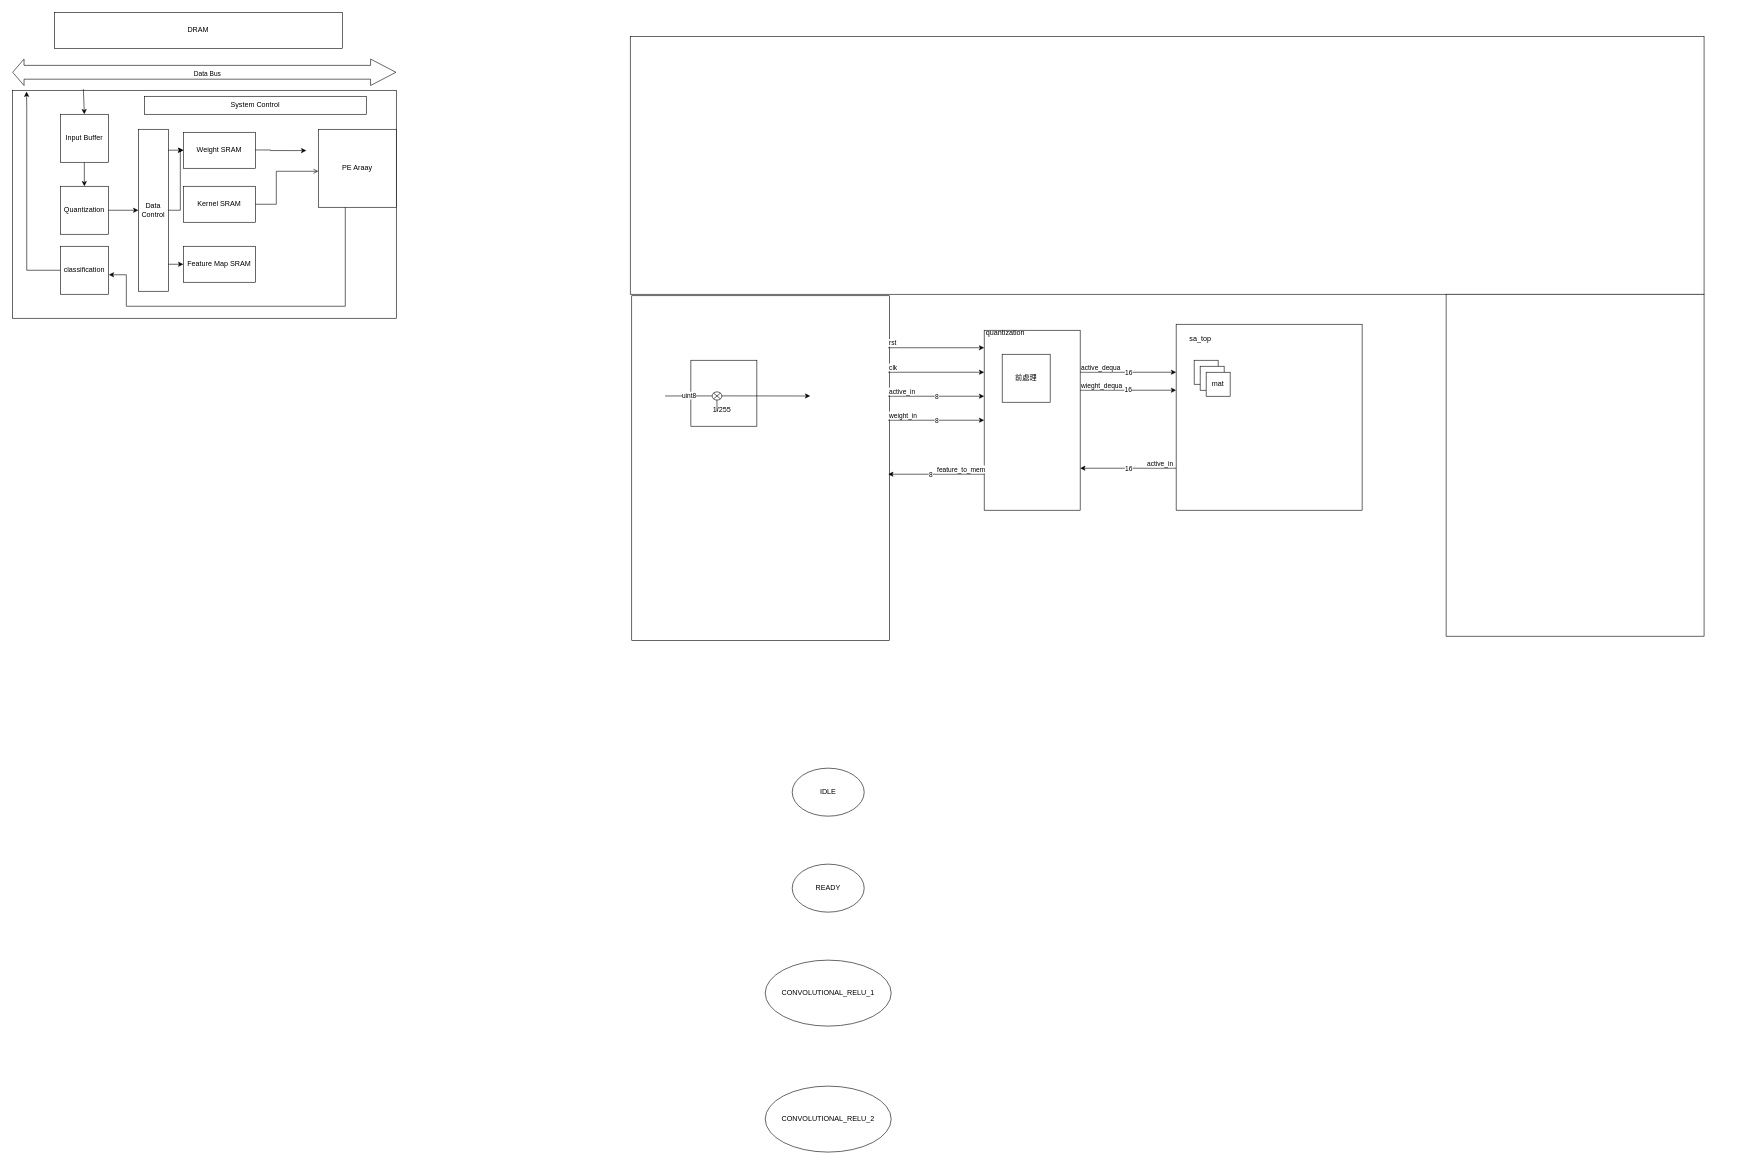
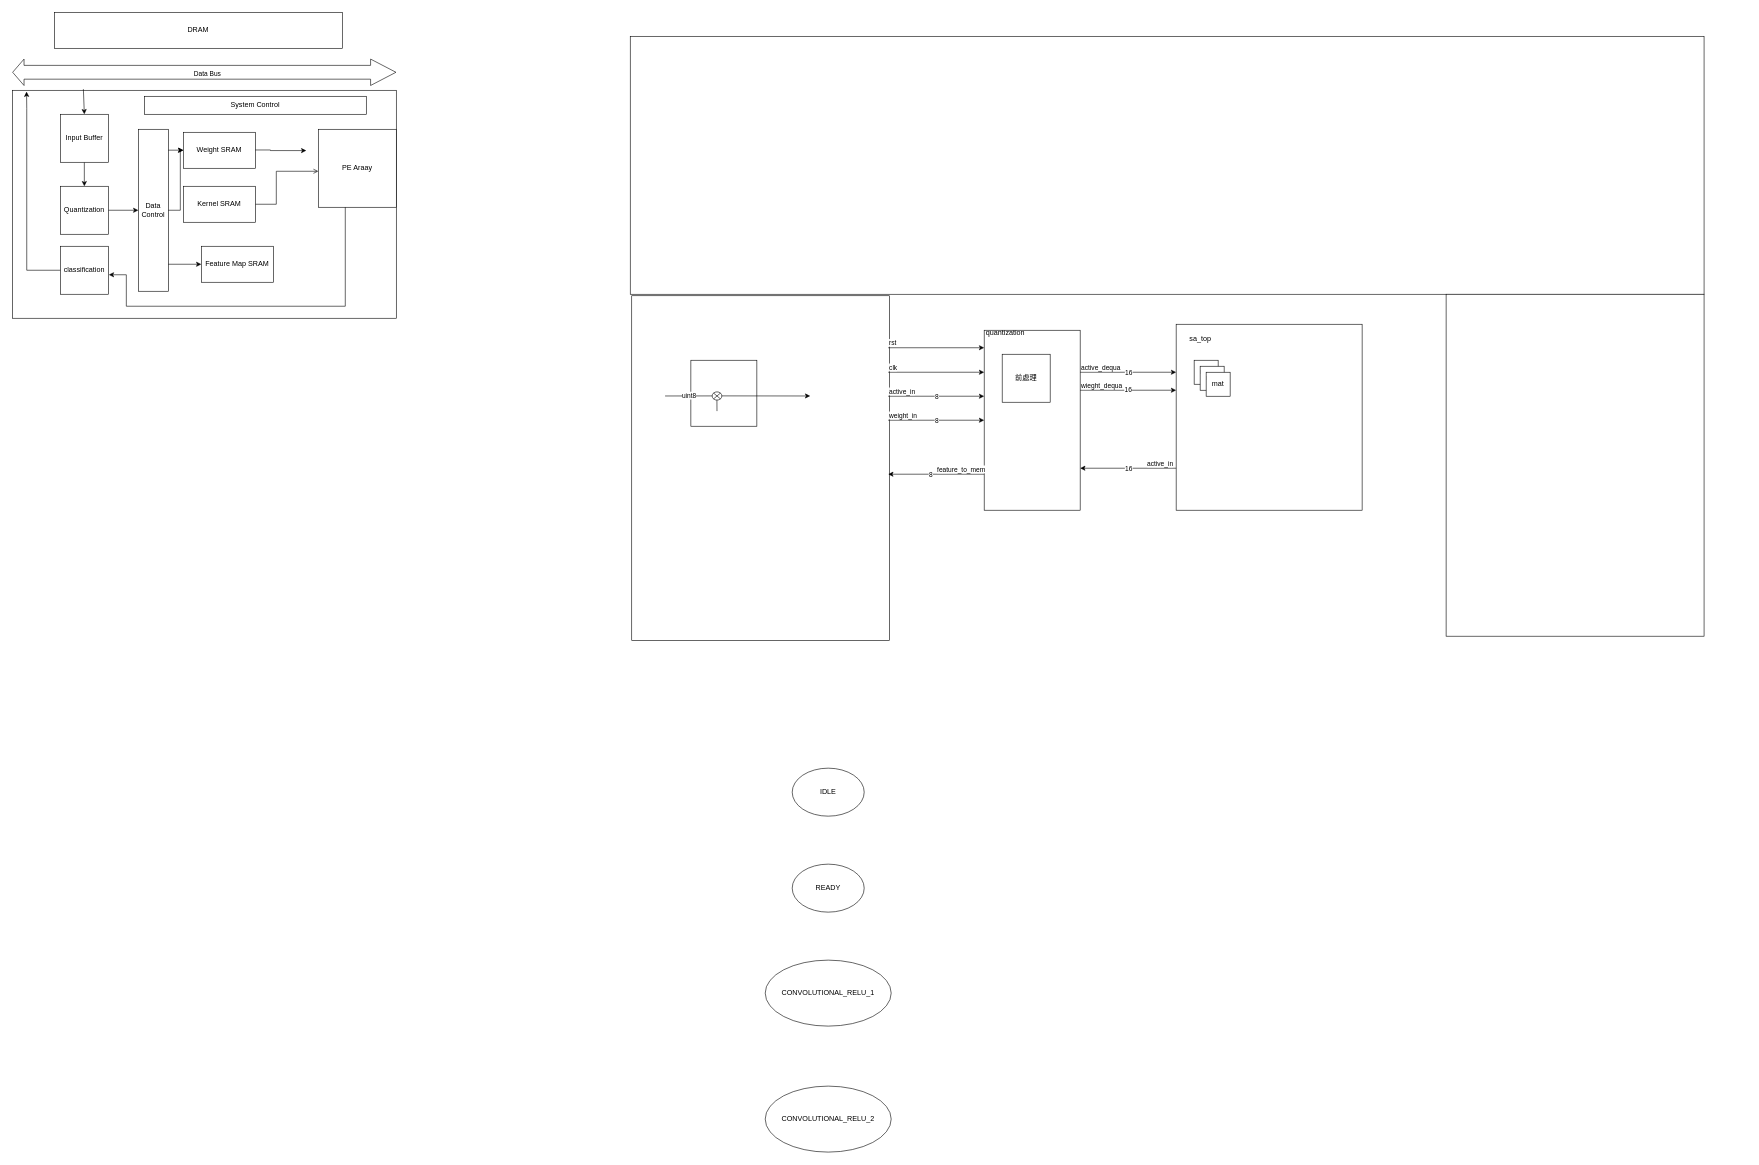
node "Feature Map SRAM": moved (219, 264) -> (237, 264)
node "1/255": removed
